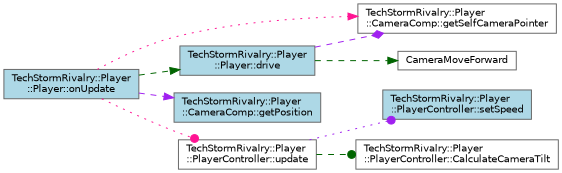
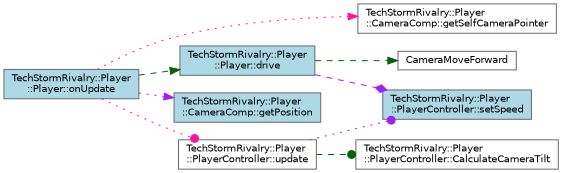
edge "TechStormRivalry::Player ::Player::drive" -> "TechStormRivalry::Player ::CameraComp::getSelfCameraPointer": now "TechStormRivalry::Player ::Player::drive" -> "TechStormRivalry::Player ::PlayerController::setSpeed"
edge "TechStormRivalry::Player ::Player::onUpdate" -> "TechStormRivalry::Player ::CameraComp::getPosition": style dashed -> dotted
